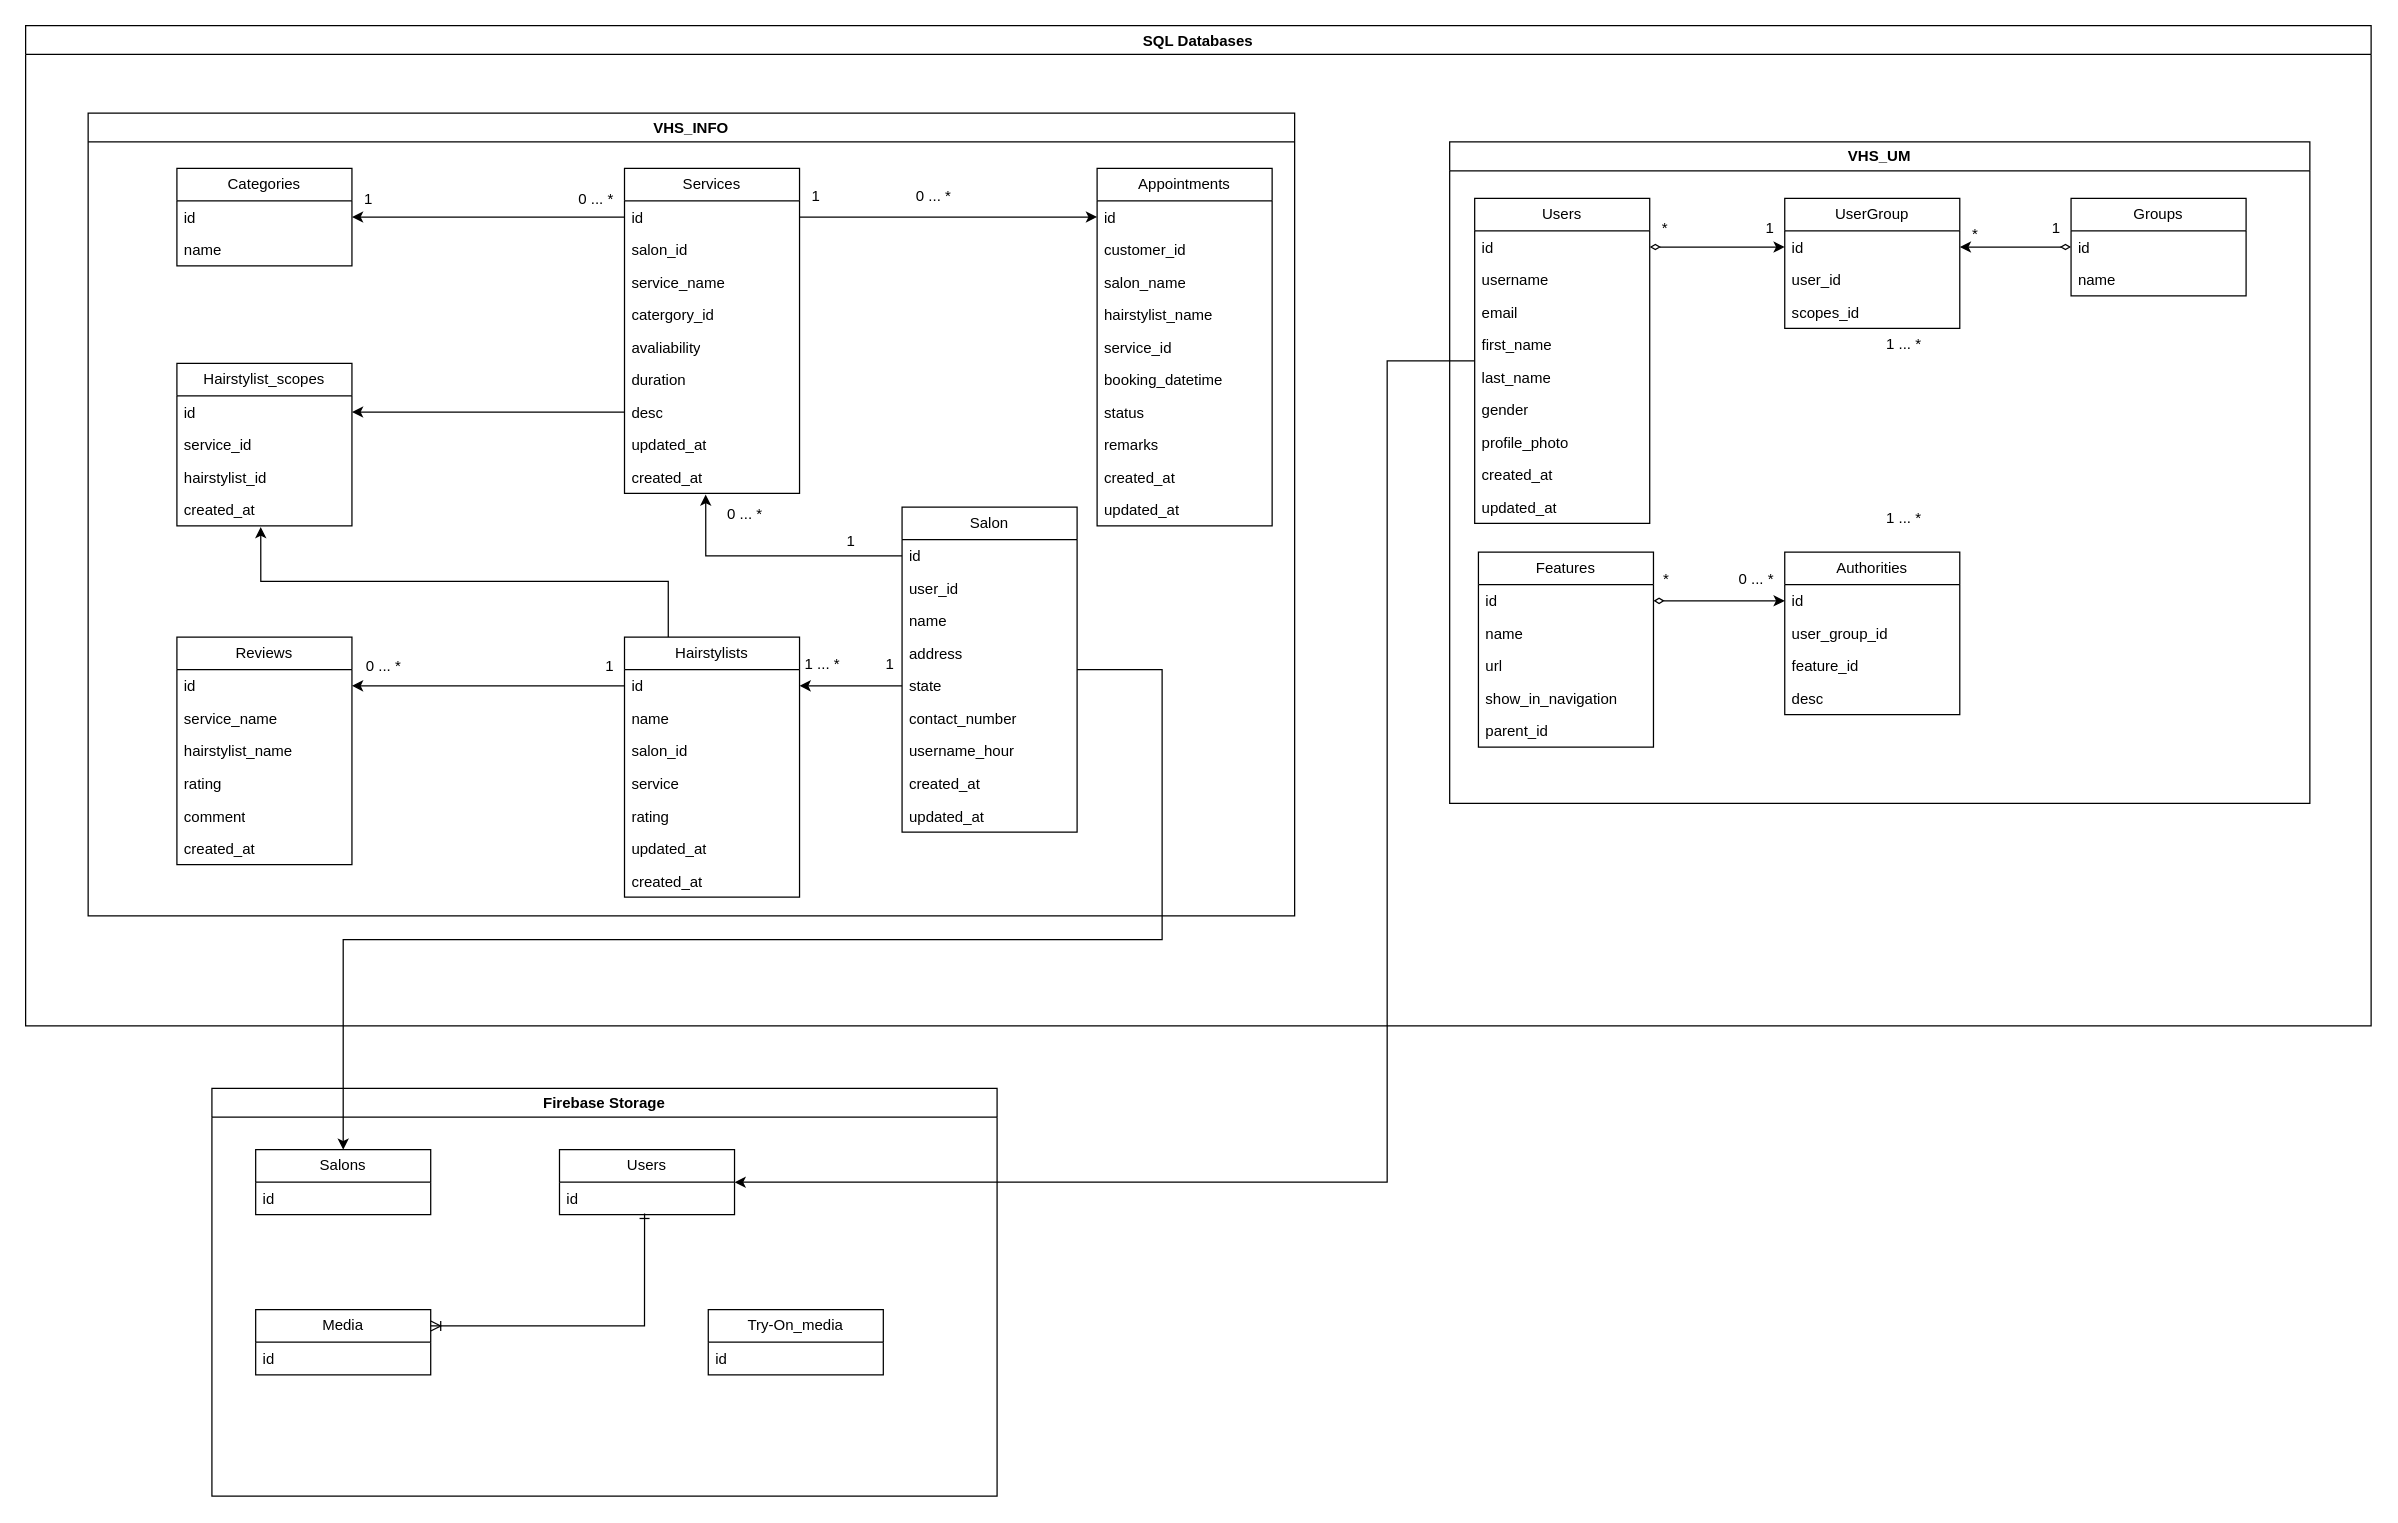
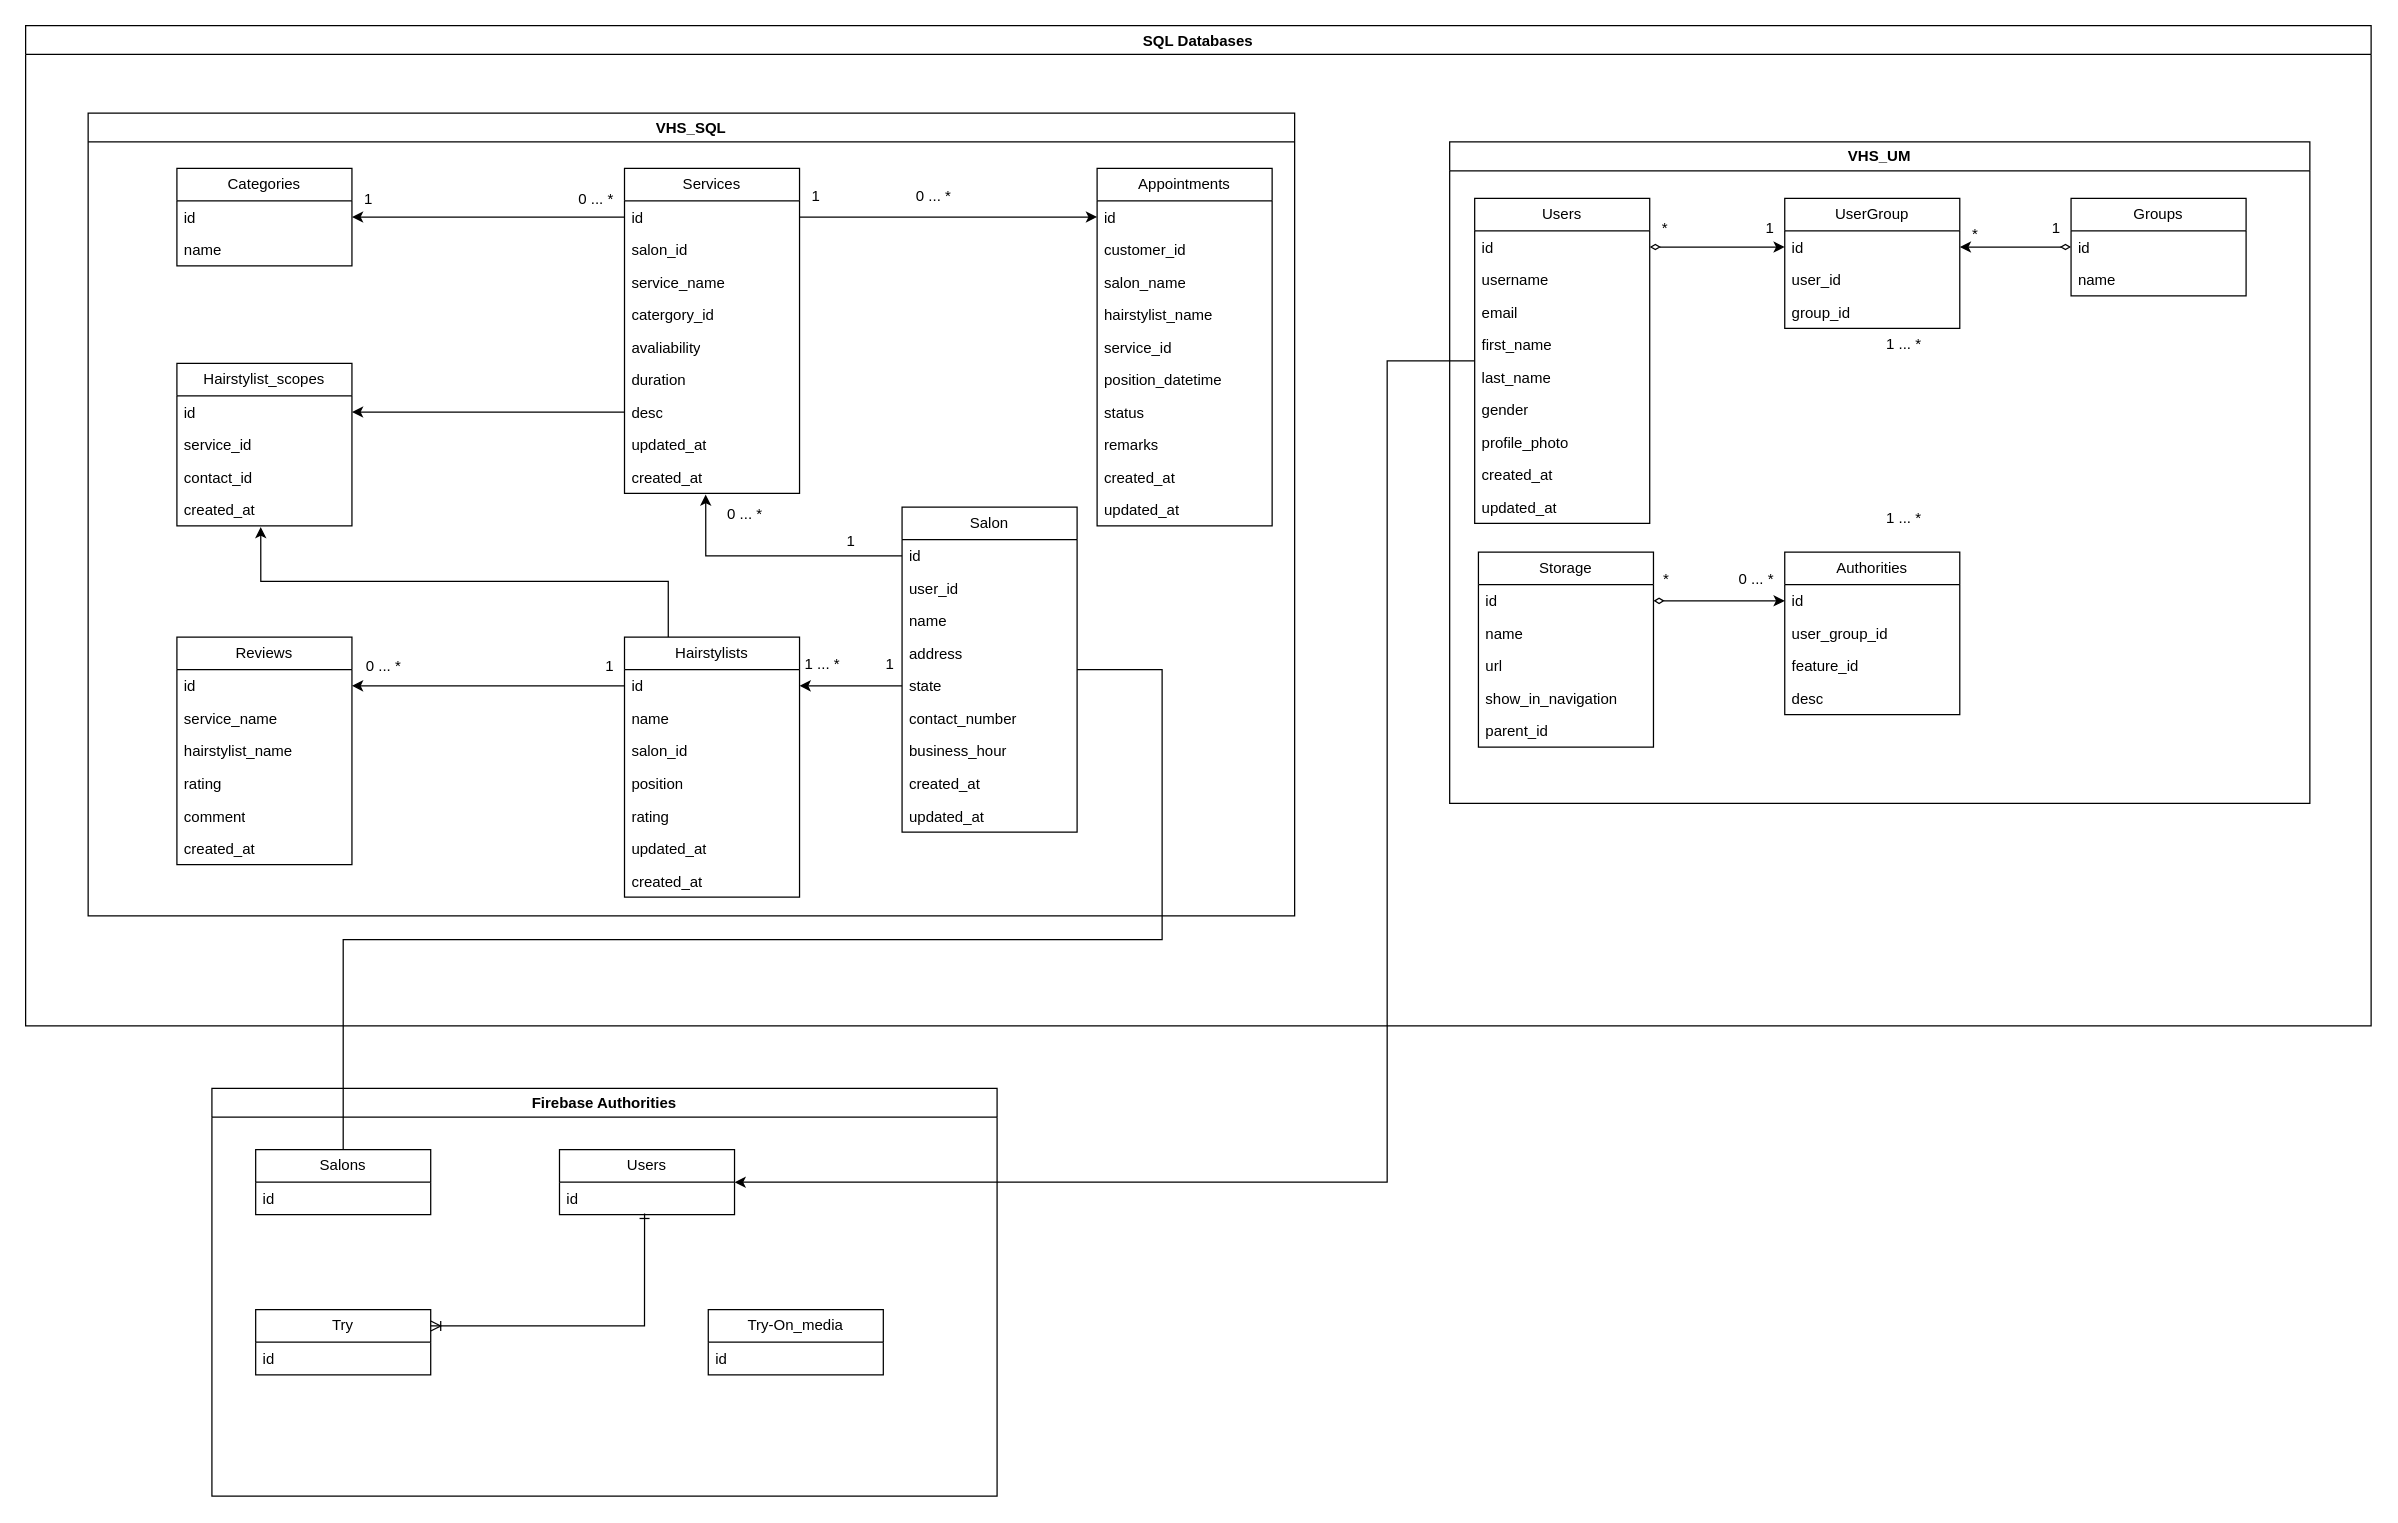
node "VHS_INFO": label "VHS_INFO" -> "VHS_SQL"
node "scopes_id": label "scopes_id" -> "group_id"
node "booking_datetime": label "booking_datetime" -> "position_datetime"
node "hairstylist_id": label "hairstylist_id" -> "contact_id"
node "Features": label "Features" -> "Storage"
node "username_hour": label "username_hour" -> "business_hour"
node "service": label "service" -> "position"
node "Firebase Storage": label "Firebase Storage" -> "Firebase Authorities"
edge "Salon" -> "Salons": arrowhead classic -> none
node "Media": label "Media" -> "Try"
